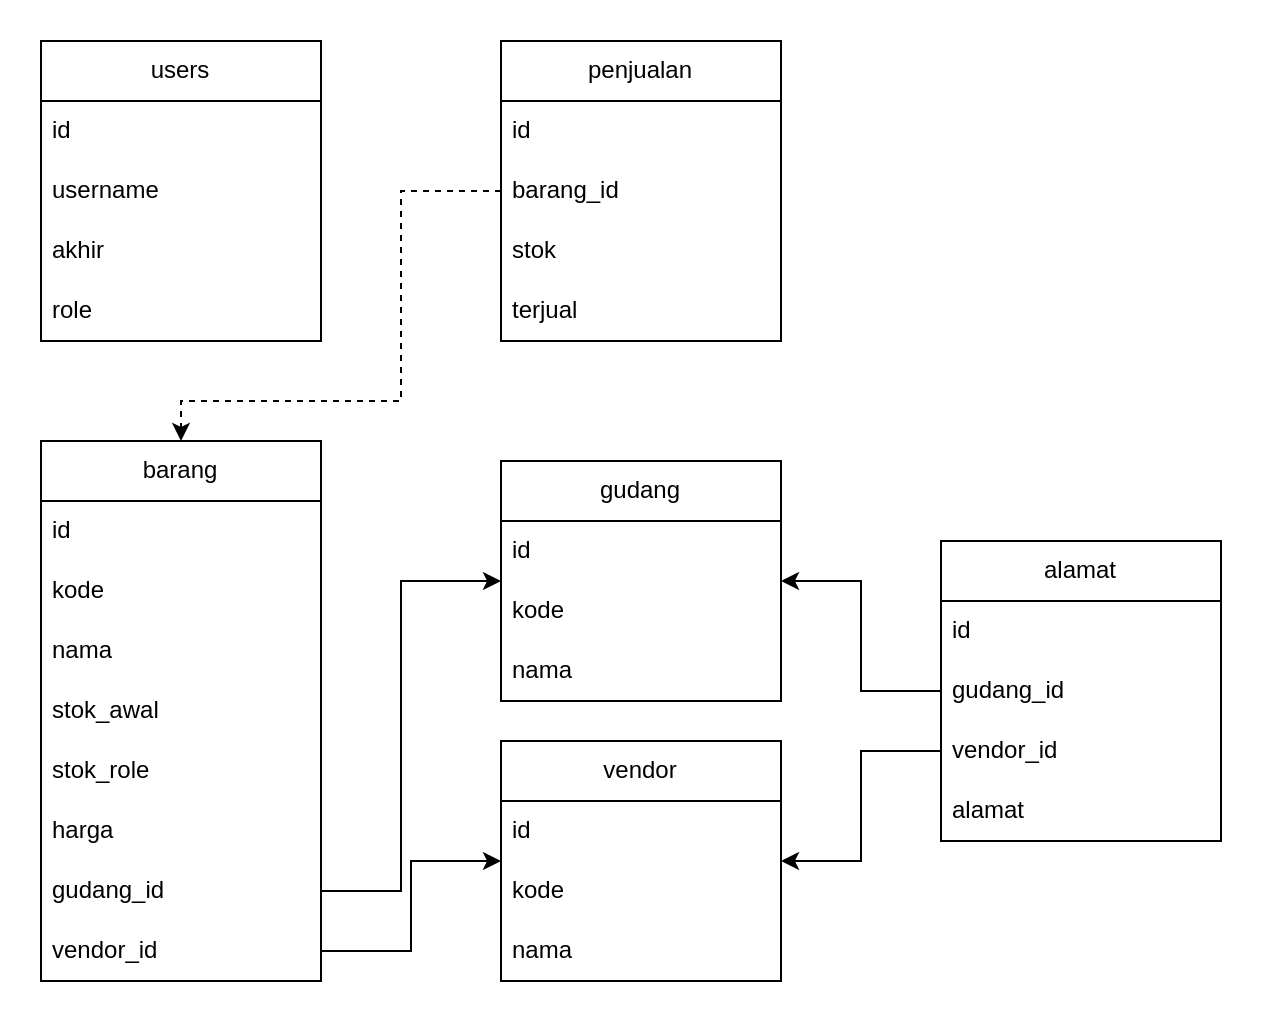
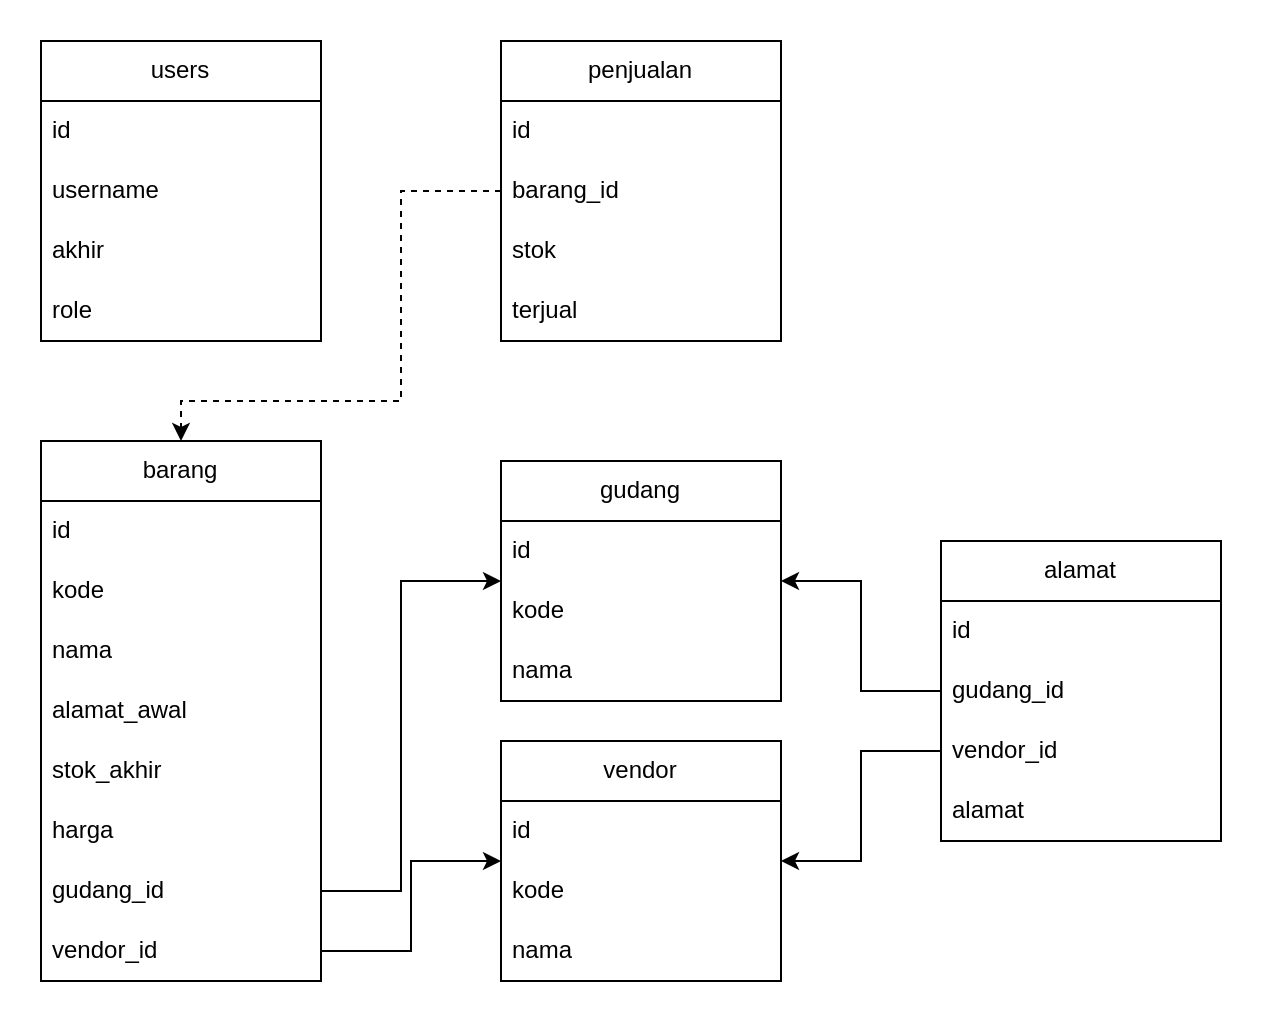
node "stok_awal": label "stok_awal" -> "alamat_awal"
node "stok_role": label "stok_role" -> "stok_akhir"
